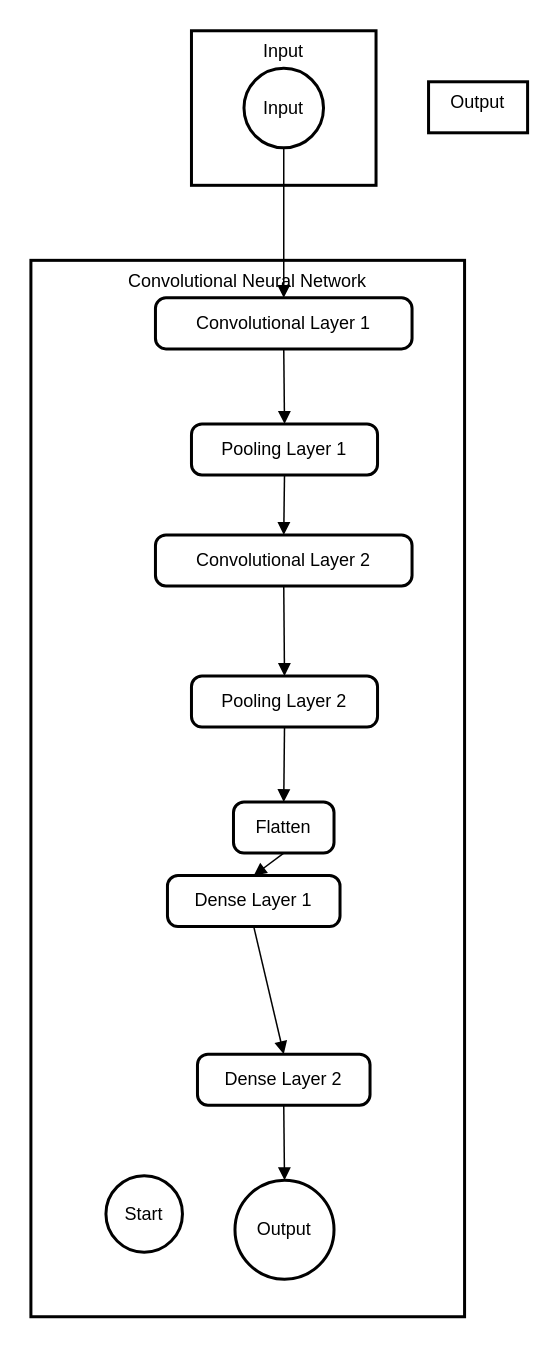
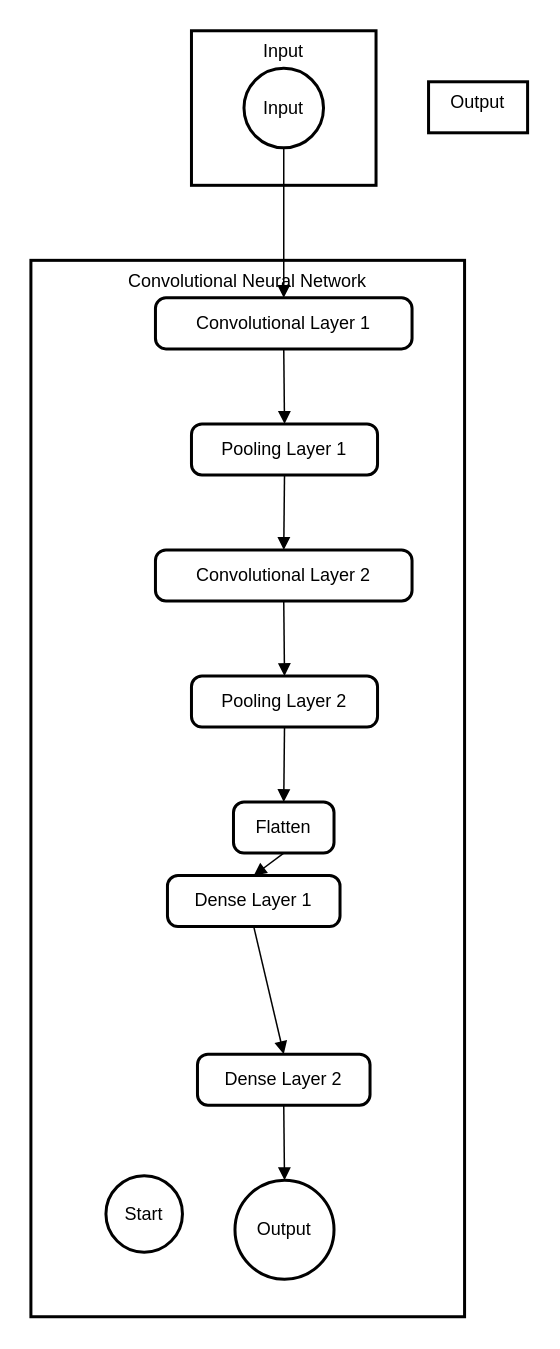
node "Convolutional Layer 2": moved (284, 560) -> (284, 575)
